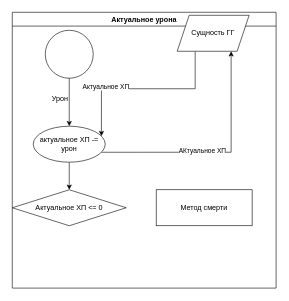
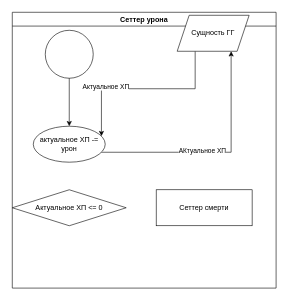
node "Актуальное урона": label "Актуальное урона" -> "Сеттер урона"
node "Урон": removed
edge "актуальное ХП -= урон" -> "Актуальное ХП <= 0": removed
node "Метод смерти": label "Метод смерти" -> "Сеттер смерти"
